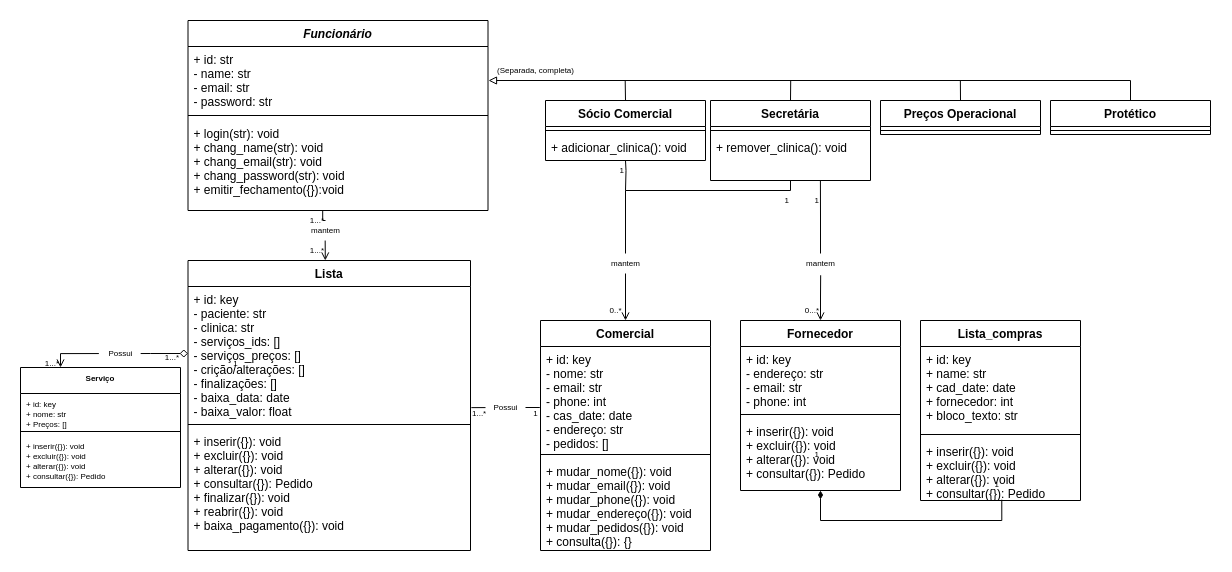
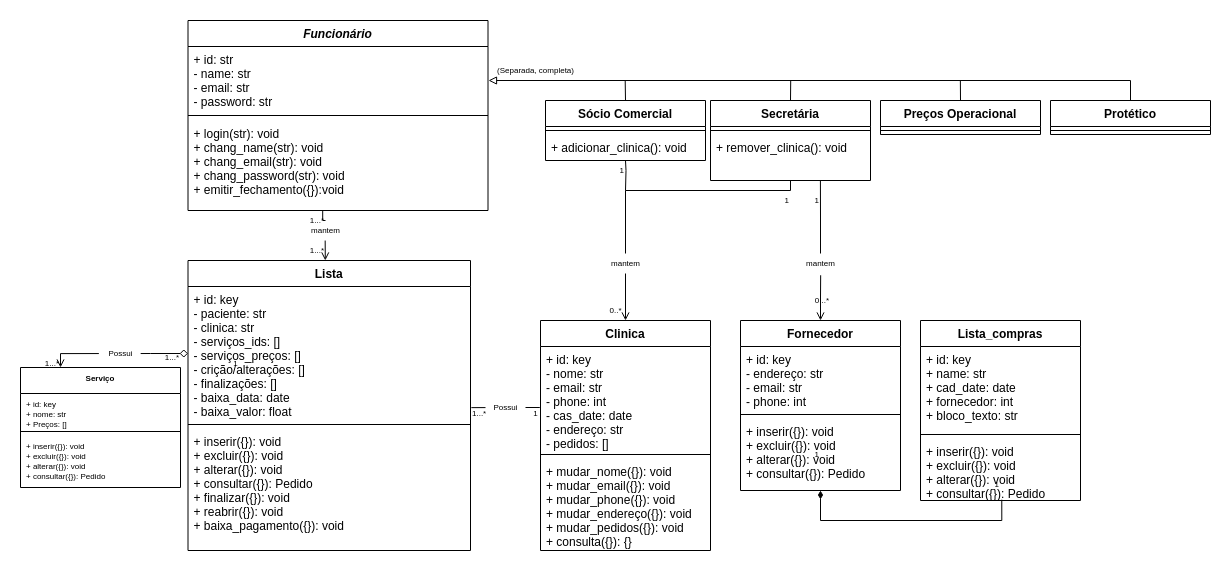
node "0...*": moved (806, 311) -> (816, 301)
node "Comercial": label "Comercial" -> "Clinica"
